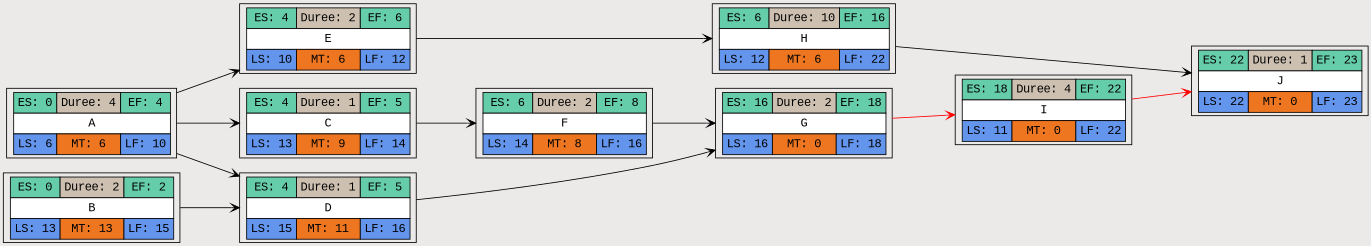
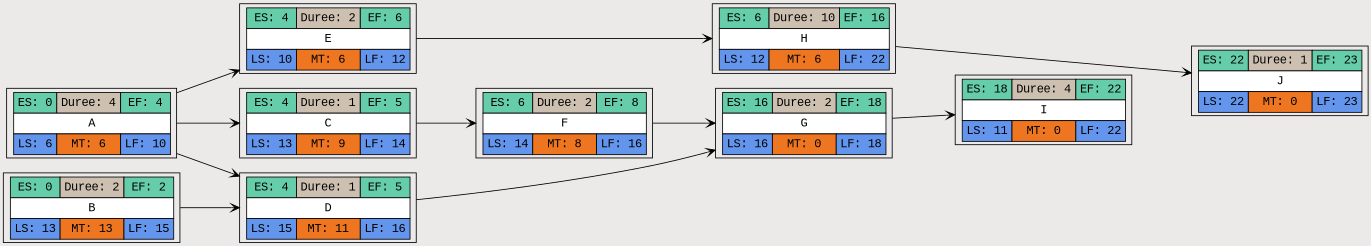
edge "ES: 18" -> "ES: 22": removed
edge "ES: 16" -> "ES: 18": color red -> black
